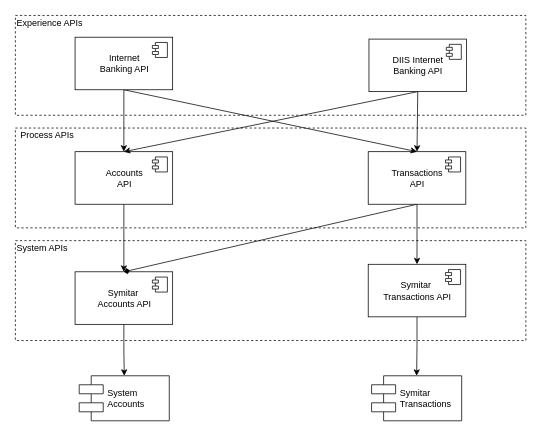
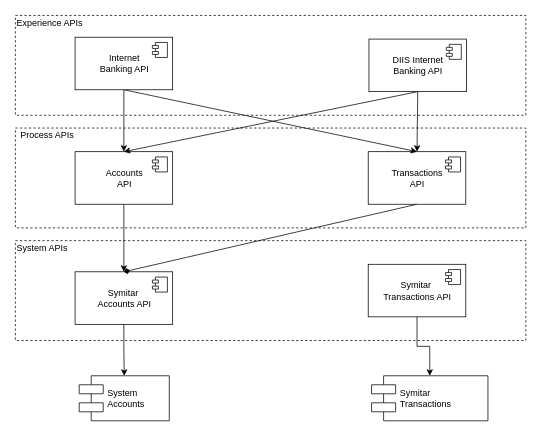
edge "Transactions API" -> "Symitar Transactions API": removed
node "Symitar Transactions": size 90x45 -> 116x45
